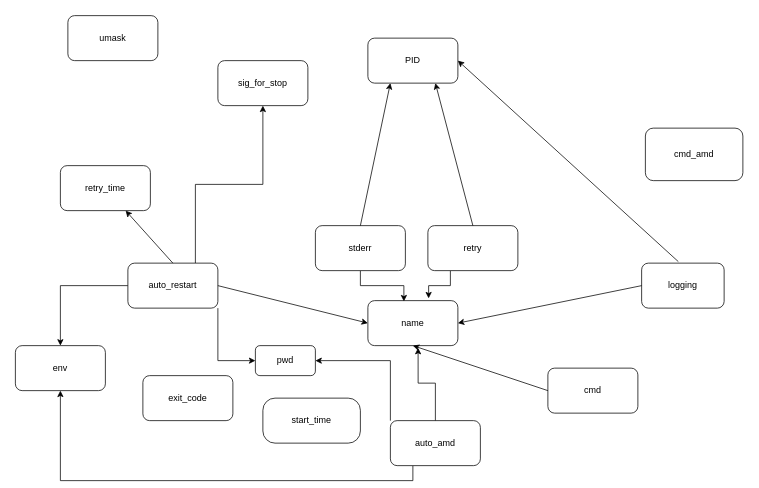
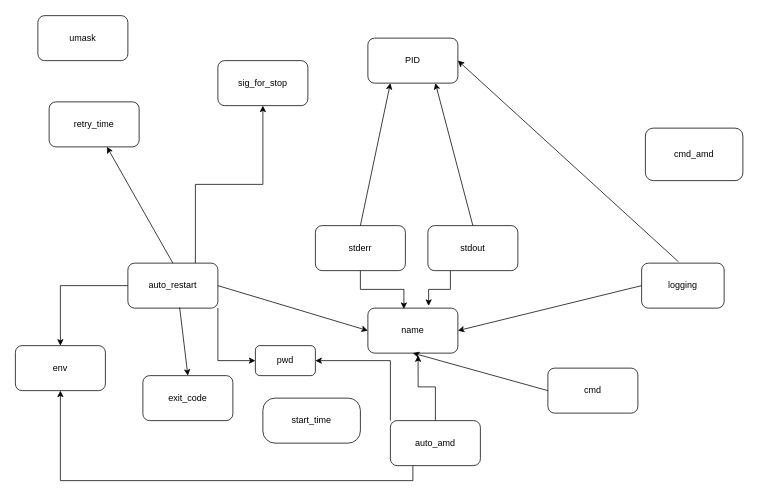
node "umask": moved (113, 38) -> (83, 38)
node "retry_time": moved (105, 188) -> (94, 124)
node "retry": label "retry" -> "stdout"
node "name": moved (413, 323) -> (413, 330)
edge "auto_restart" -> "exit_code": added
